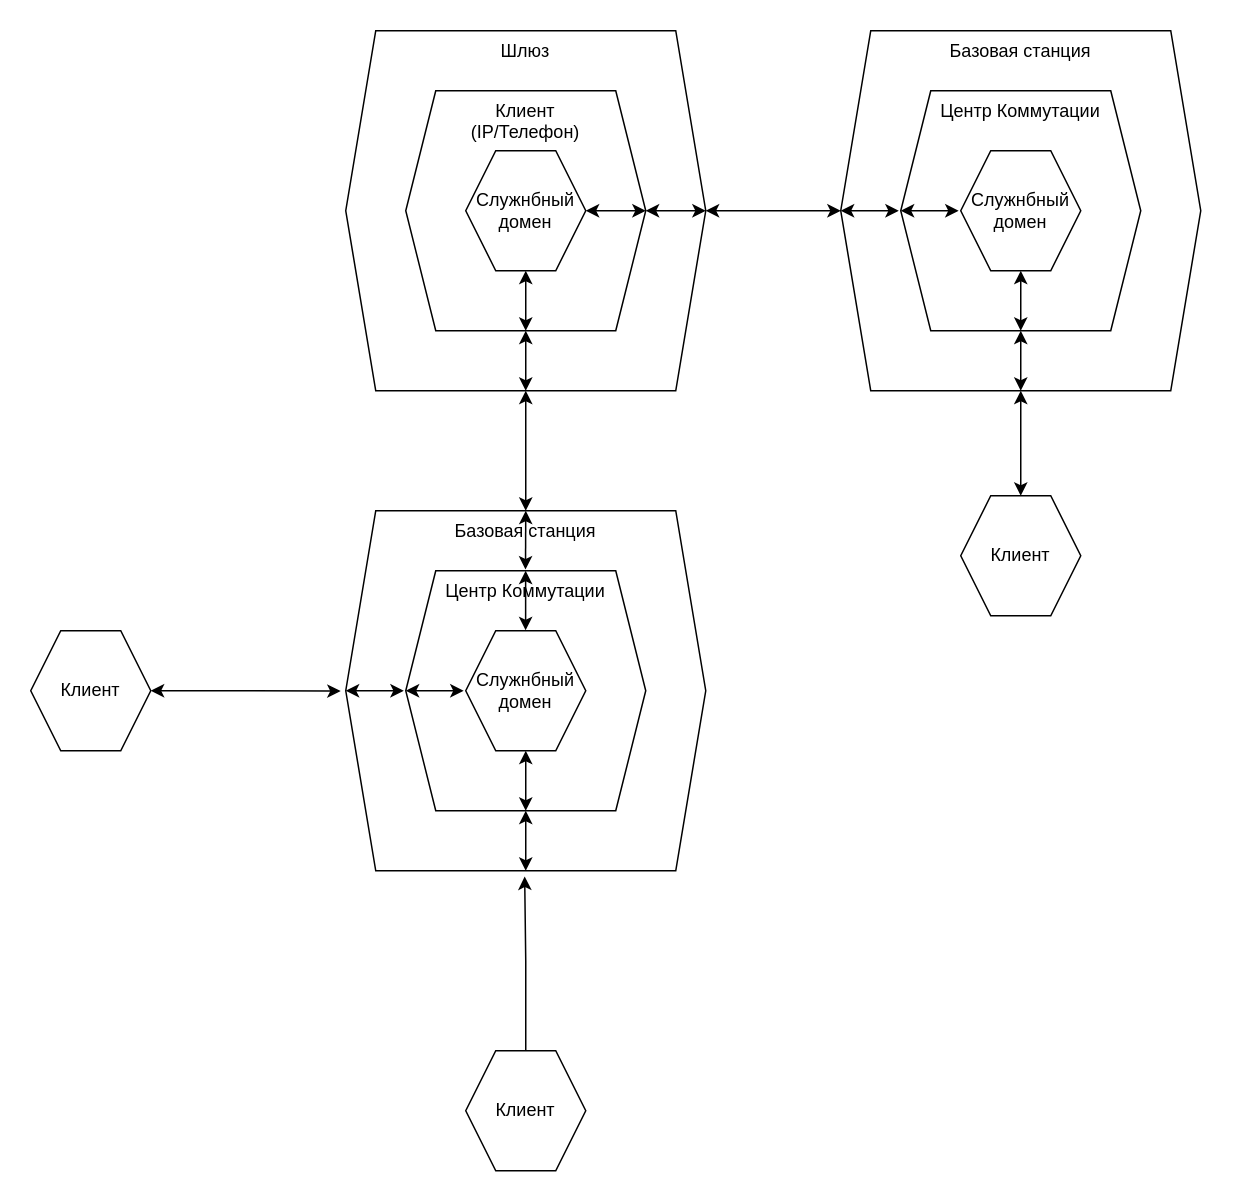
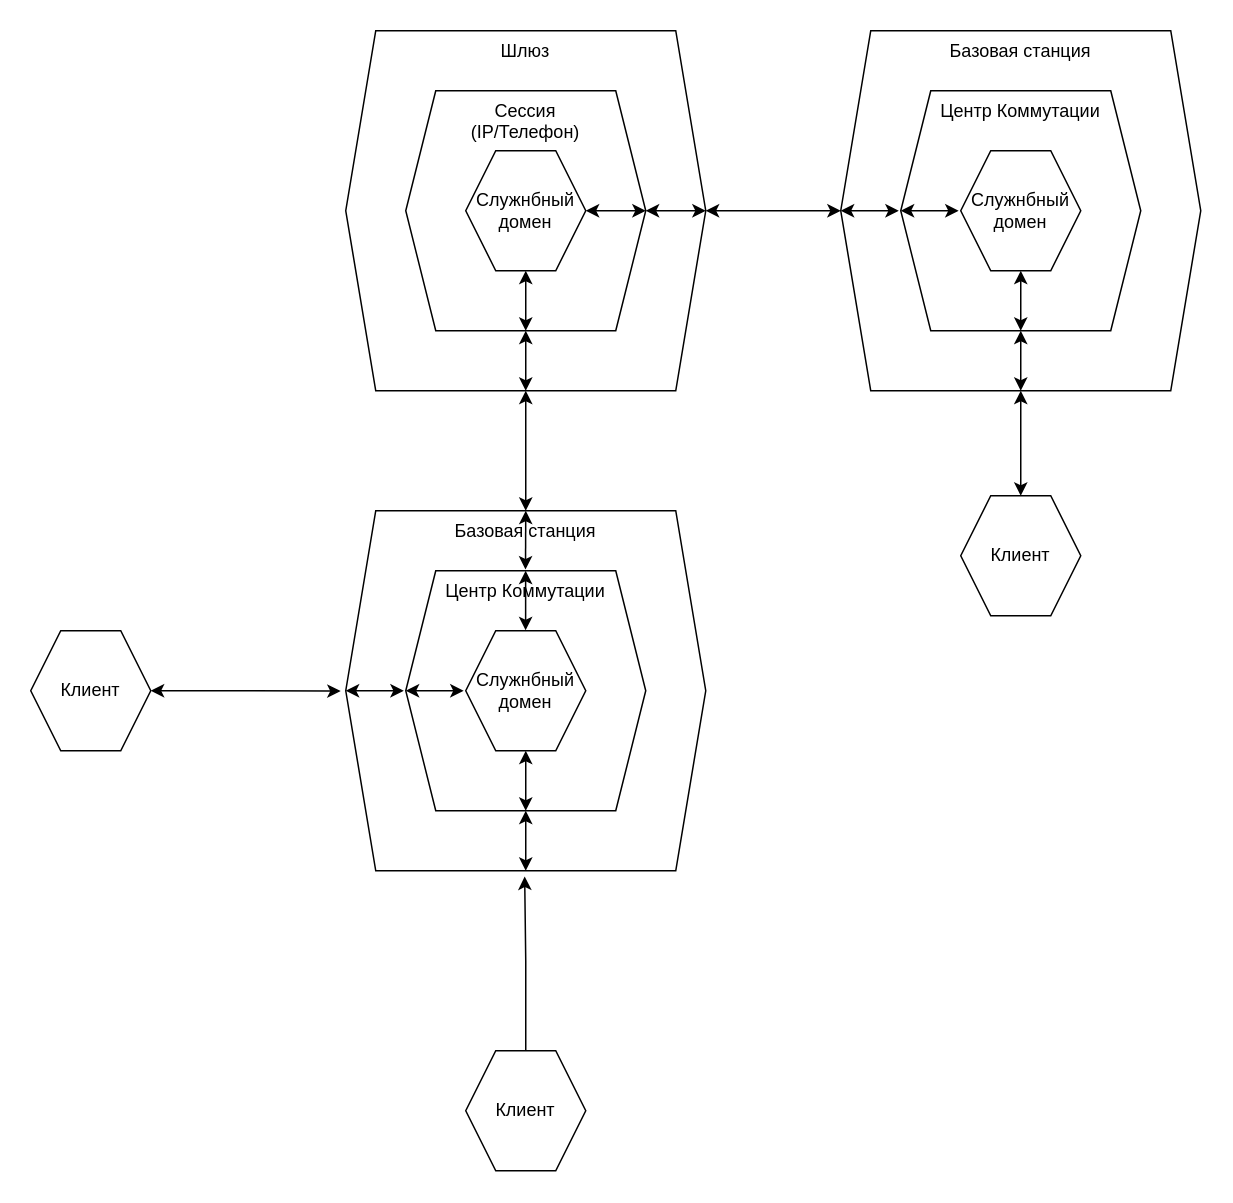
node "Клиент (IP/Телефон)": label "Клиент (IP/Телефон)" -> "Сессия (IP/Телефон)"
